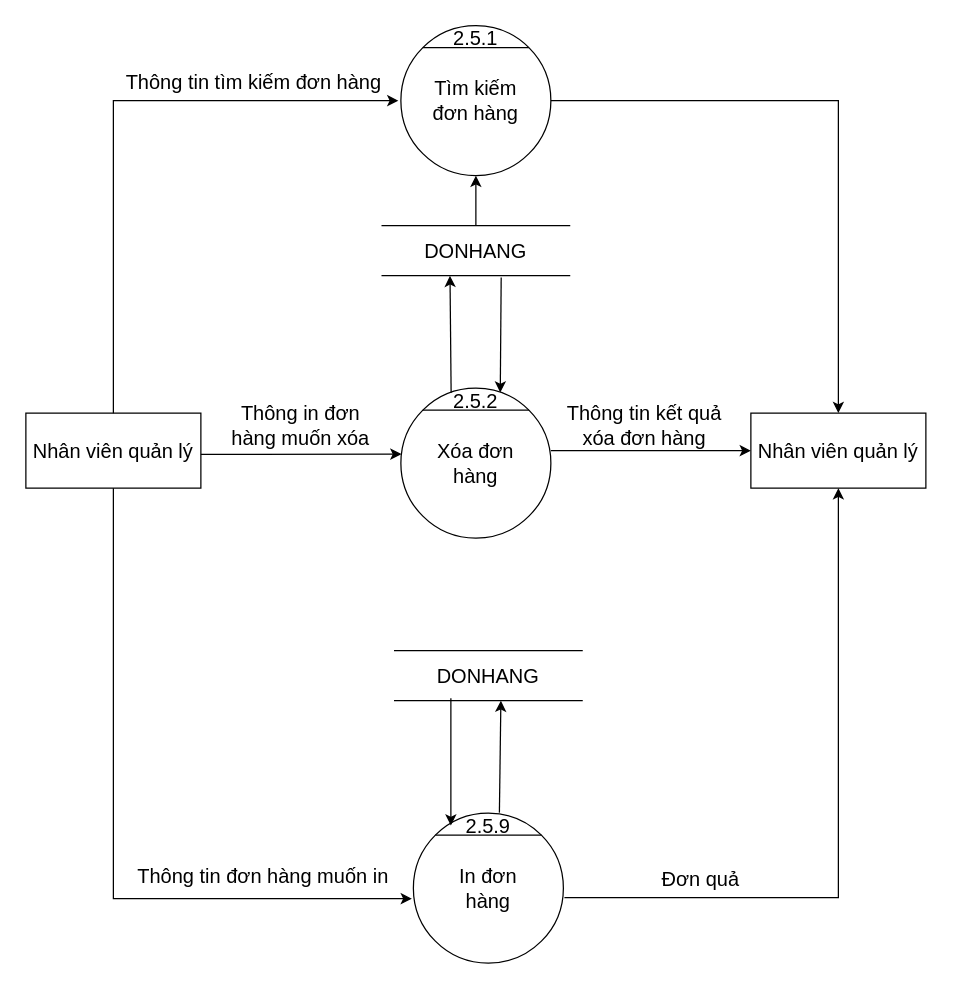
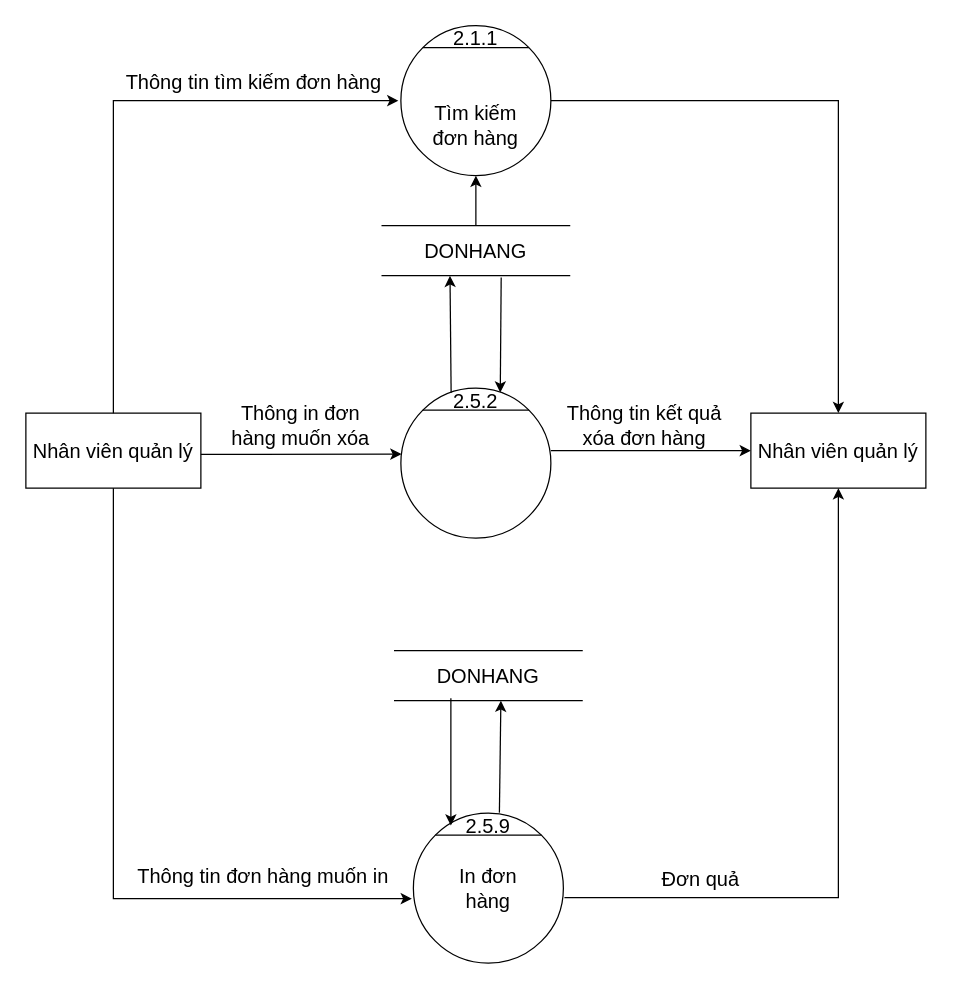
node "2.5.1": label "2.5.1" -> "2.1.1"
node "Tìm kiếm đơn hàng": moved (476, 101) -> (476, 126)
node "Xóa đơn hàng": removed
